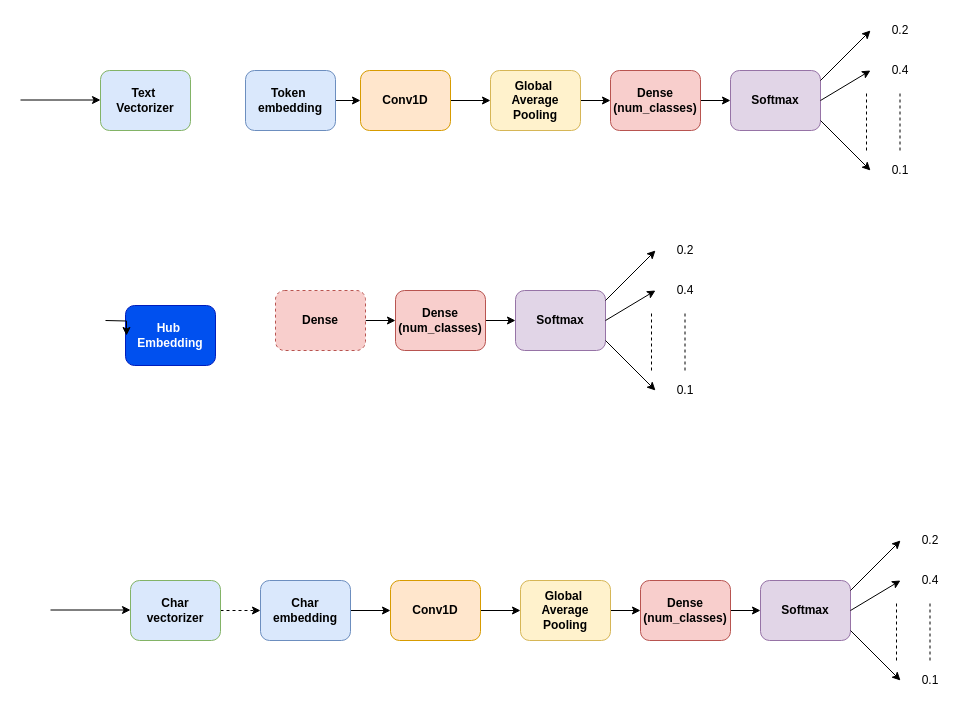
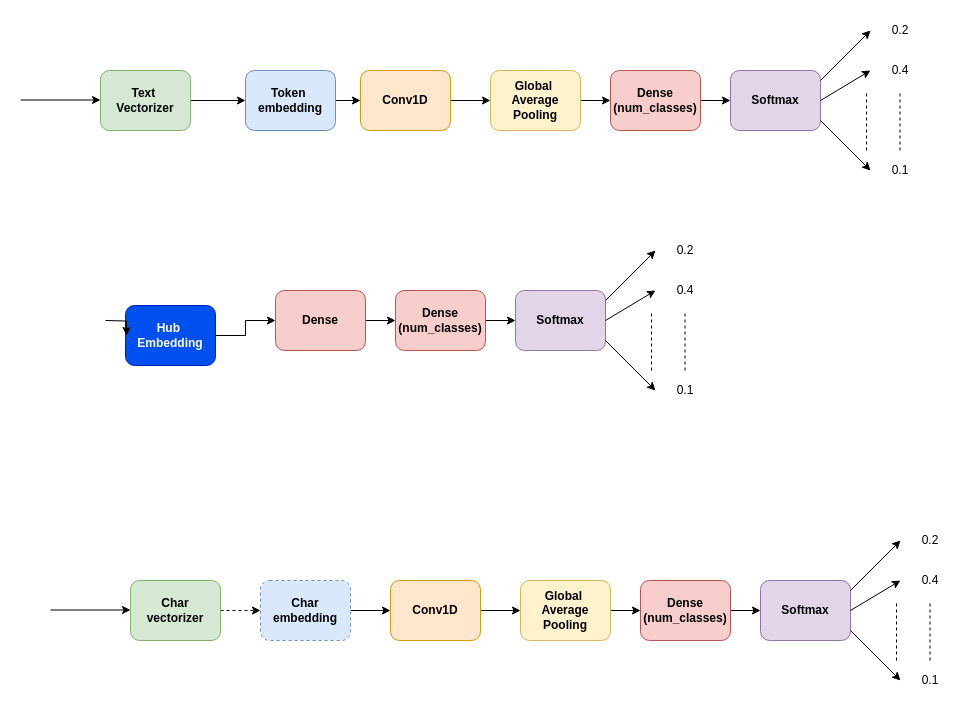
node "Text Vectorizer": fillcolor #dae8fc -> #d5e8d4
edge "Text Vectorizer" -> "Token embedding": added
node "Dense": style dashed -> solid
edge "Hub Embedding" -> "Dense": added
node "Char vectorizer": fillcolor #dae8fc -> #d5e8d4
node "Char embedding": style solid -> dashed
